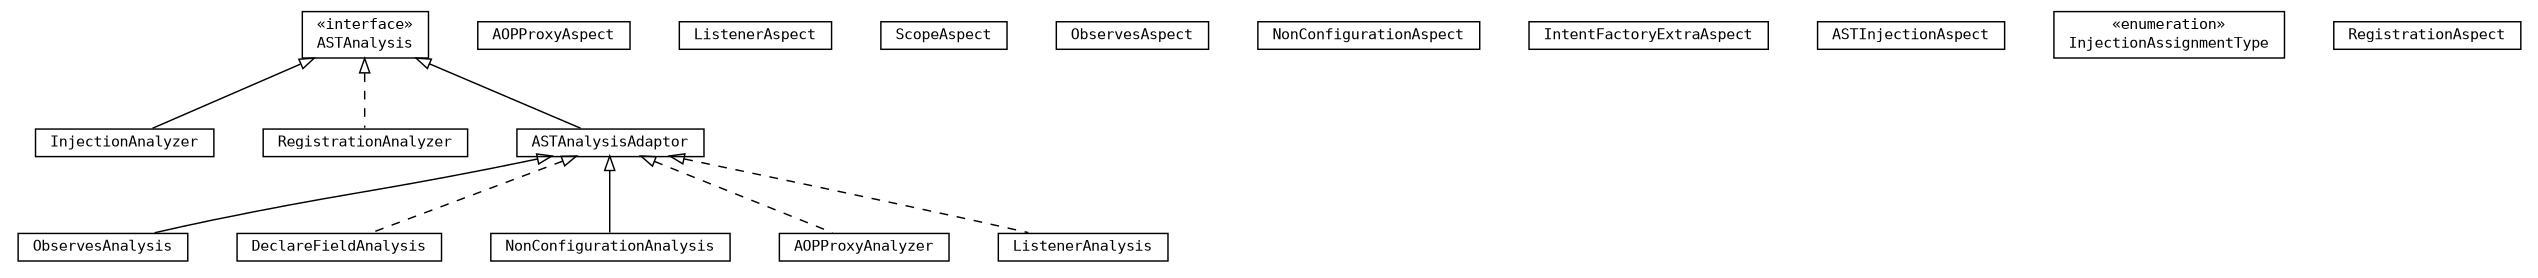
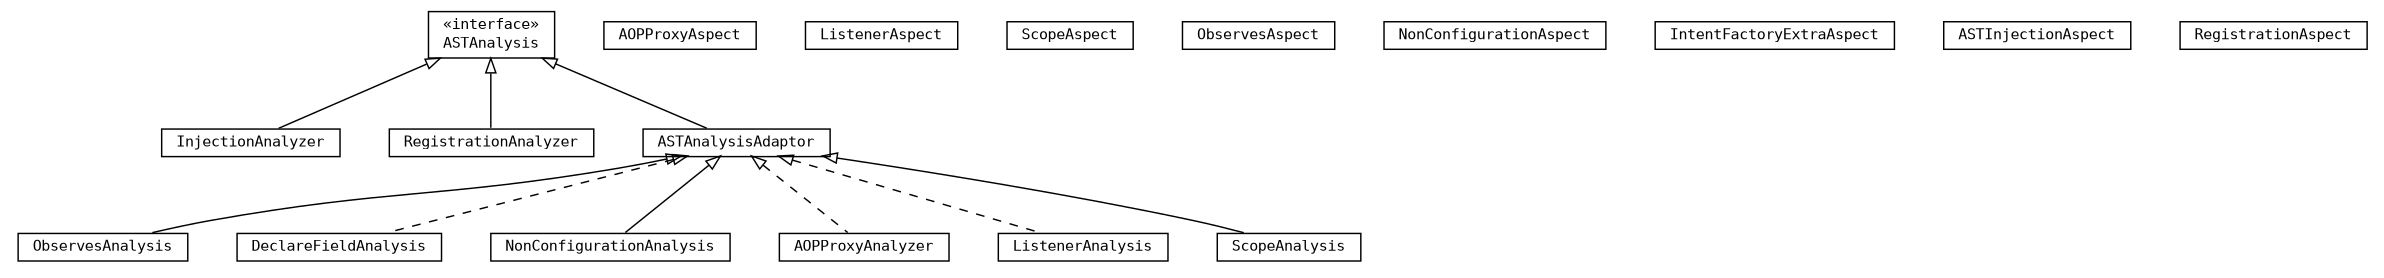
node "InjectionAssignmentType": removed
edge "RegistrationAnalyzer" -> "ASTAnalysis": style dashed -> solid
node "ScopeAnalysis": added
